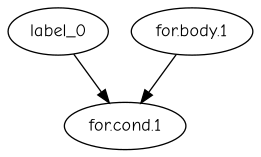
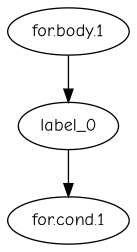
edge "for.body.1" -> "for.cond.1": now "for.body.1" -> "label_0"
